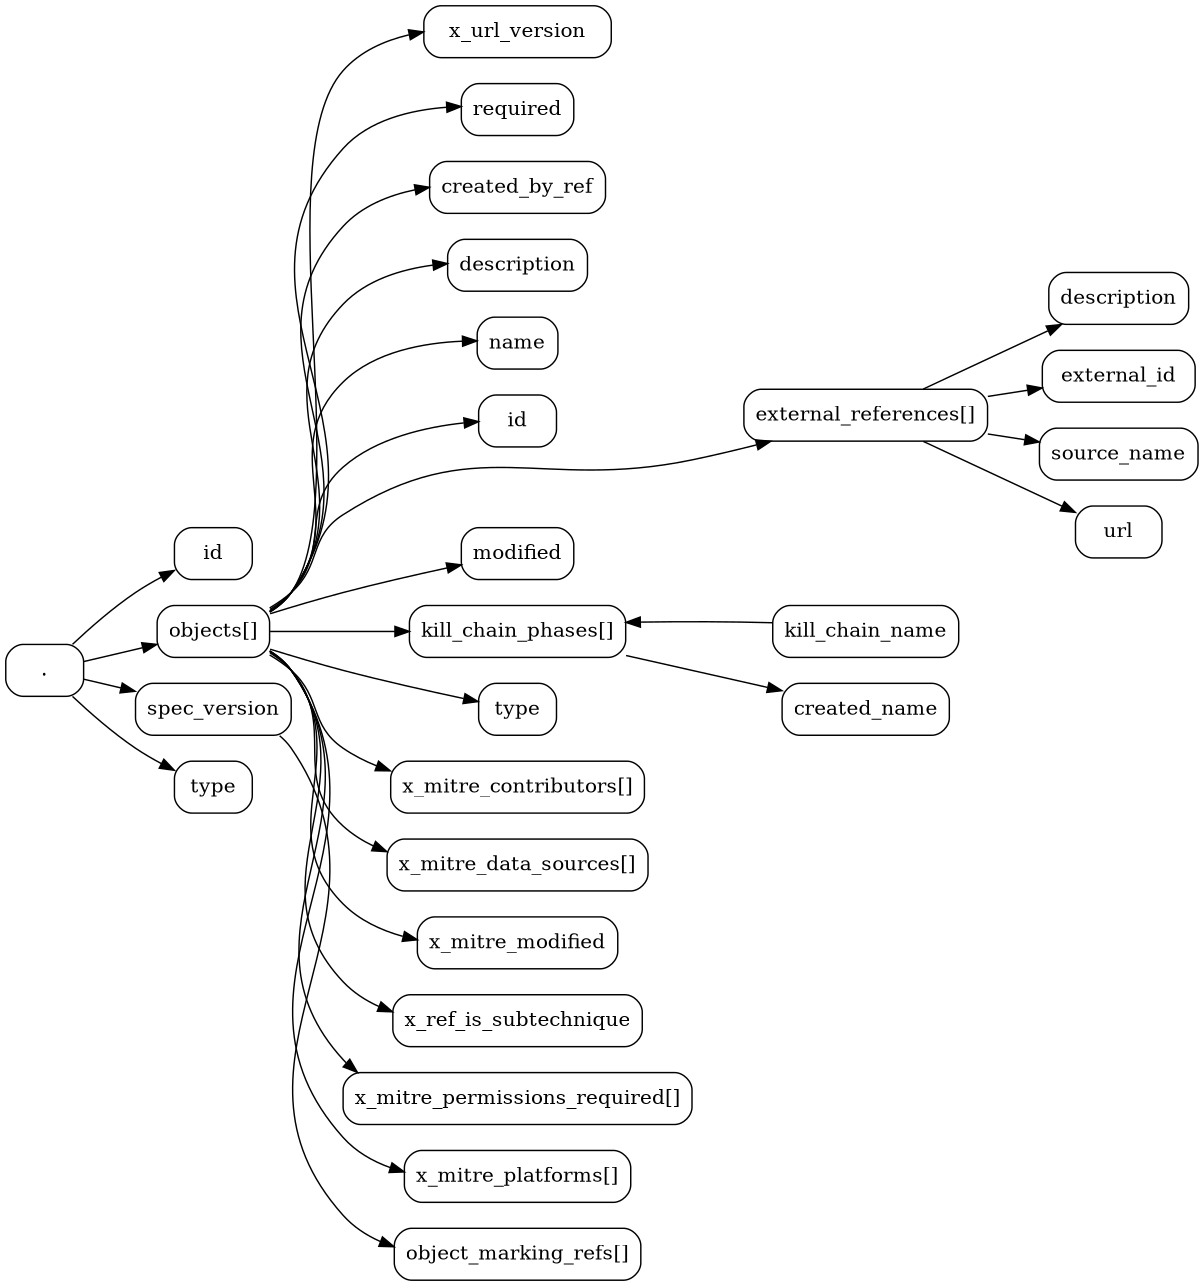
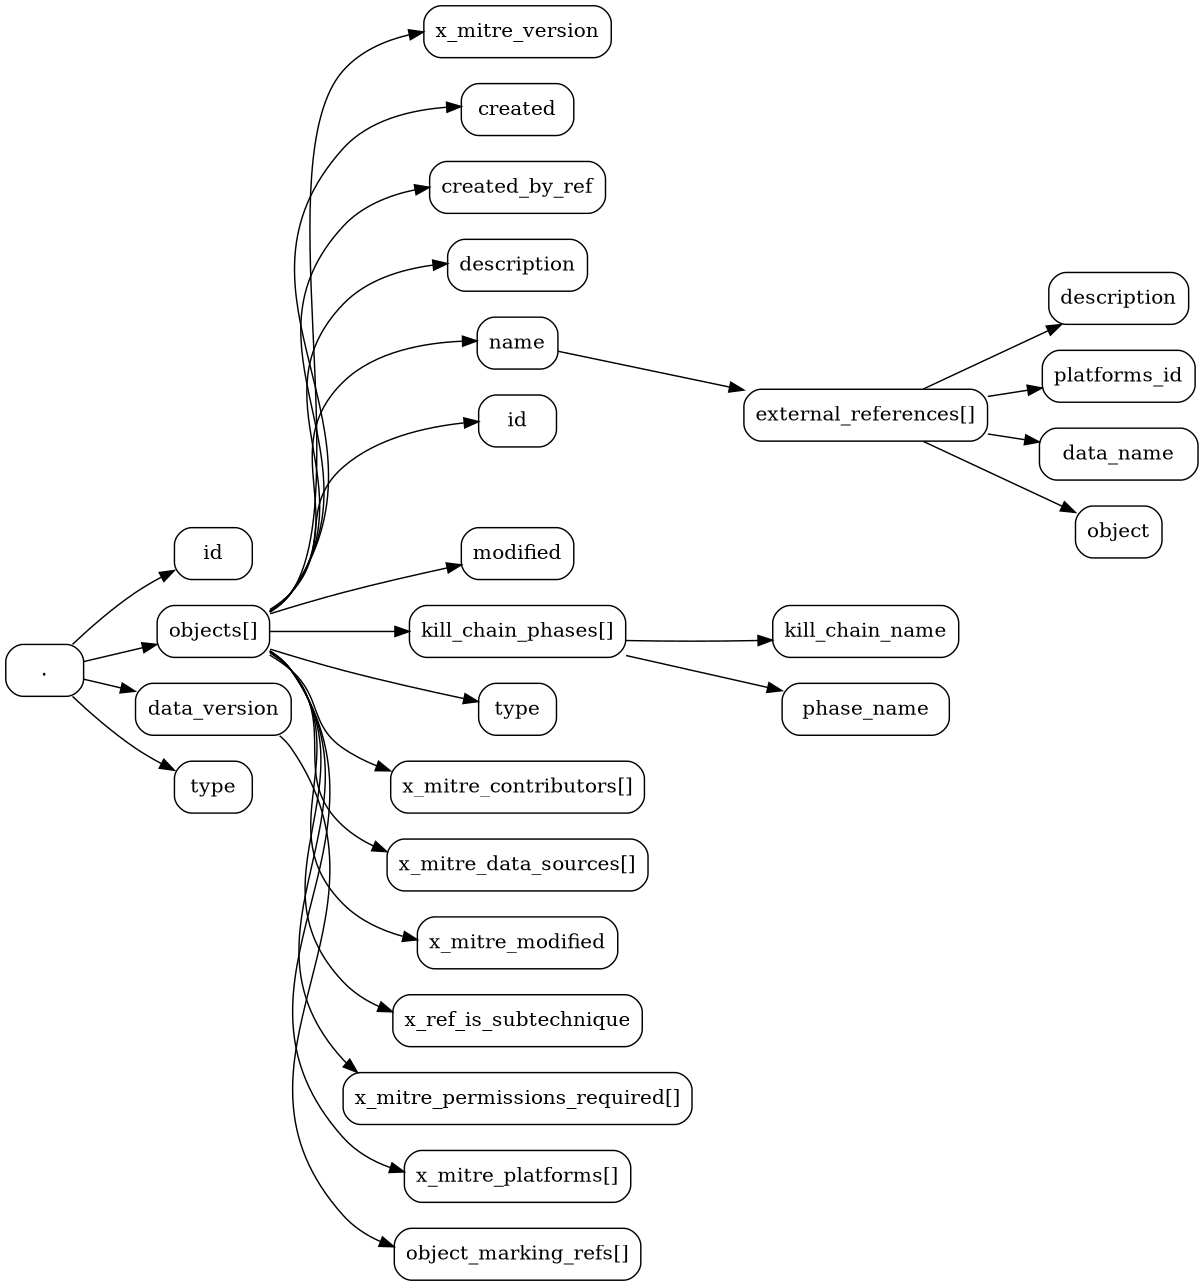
node "x_url_version": label "x_url_version" -> "x_mitre_version"
node "required": label "required" -> "created"
node "external_id": label "external_id" -> "platforms_id"
node "source_name": label "source_name" -> "data_name"
edge "objects[]" -> "external_references[]": now "name" -> "external_references[]"
node "url": label "url" -> "object"
edge "kill_chain_name" -> "kill_chain_phases[]": reversed
node "spec_version": label "spec_version" -> "data_version"
node "created_name": label "created_name" -> "phase_name"
